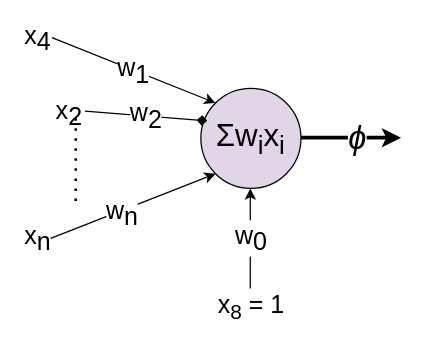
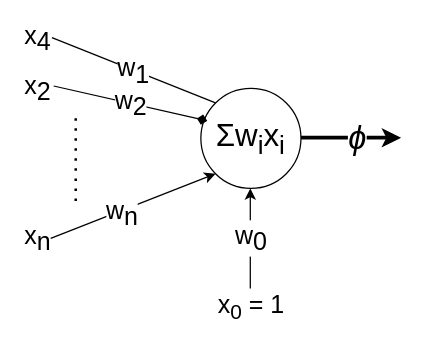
edge "x4" -> "Σwixi": arrowhead classic -> none
node "x2": moved (69, 113) -> (38, 88)
node "Σwixi": fillcolor #e1d5e7 -> #ffffff
node "x8 = 1": label "x8 = 1" -> "x0 = 1"
